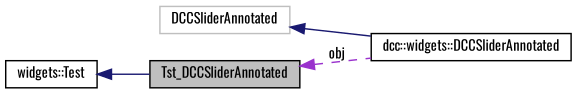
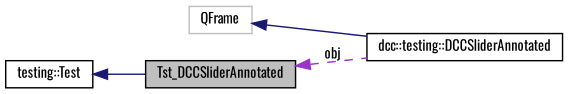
node "DCCSliderAnnotated": label "DCCSliderAnnotated" -> "QFrame"
node "dcc::widgets::DCCSliderAnnotated": label "dcc::widgets::DCCSliderAnnotated" -> "dcc::testing::DCCSliderAnnotated"
node "widgets::Test": label "widgets::Test" -> "testing::Test"
